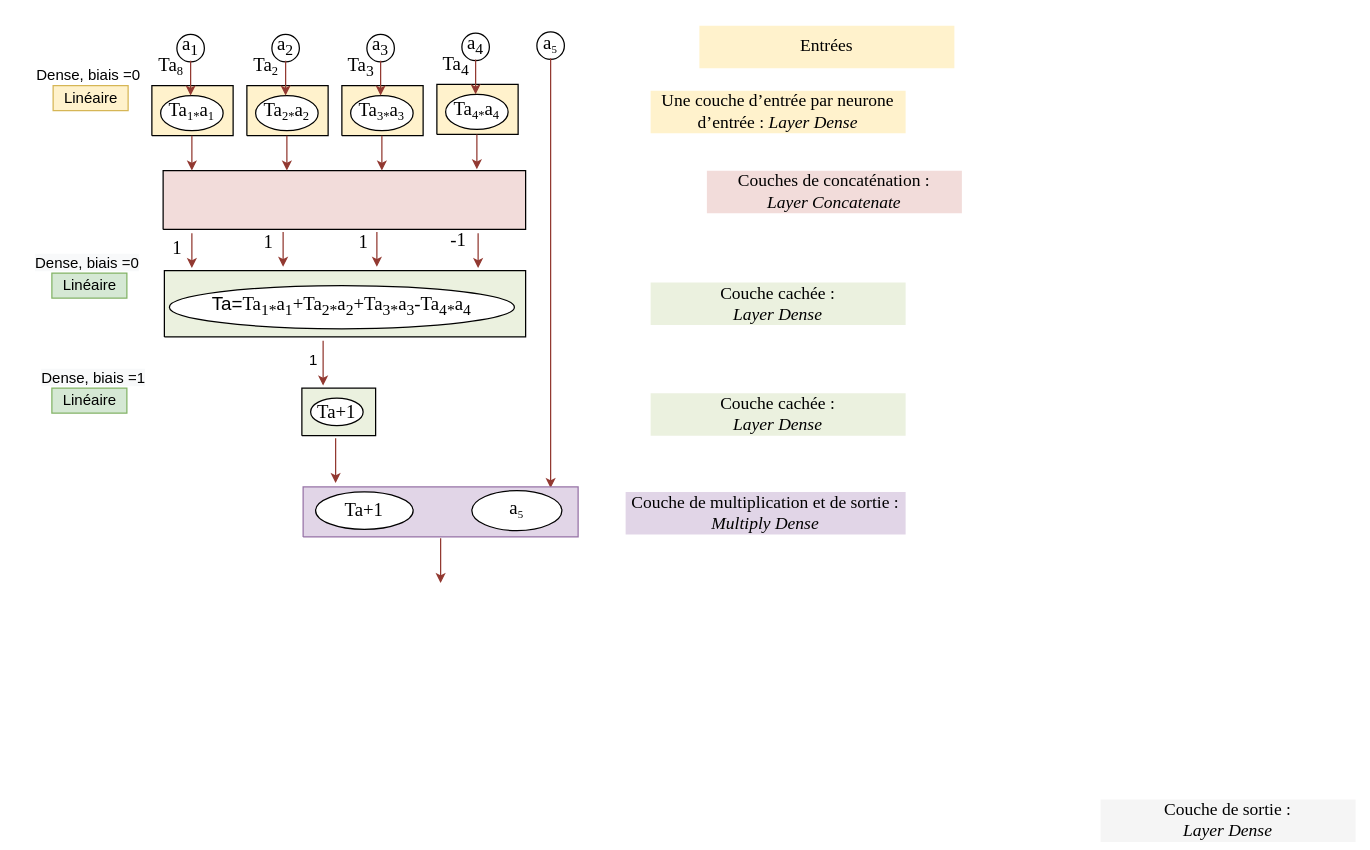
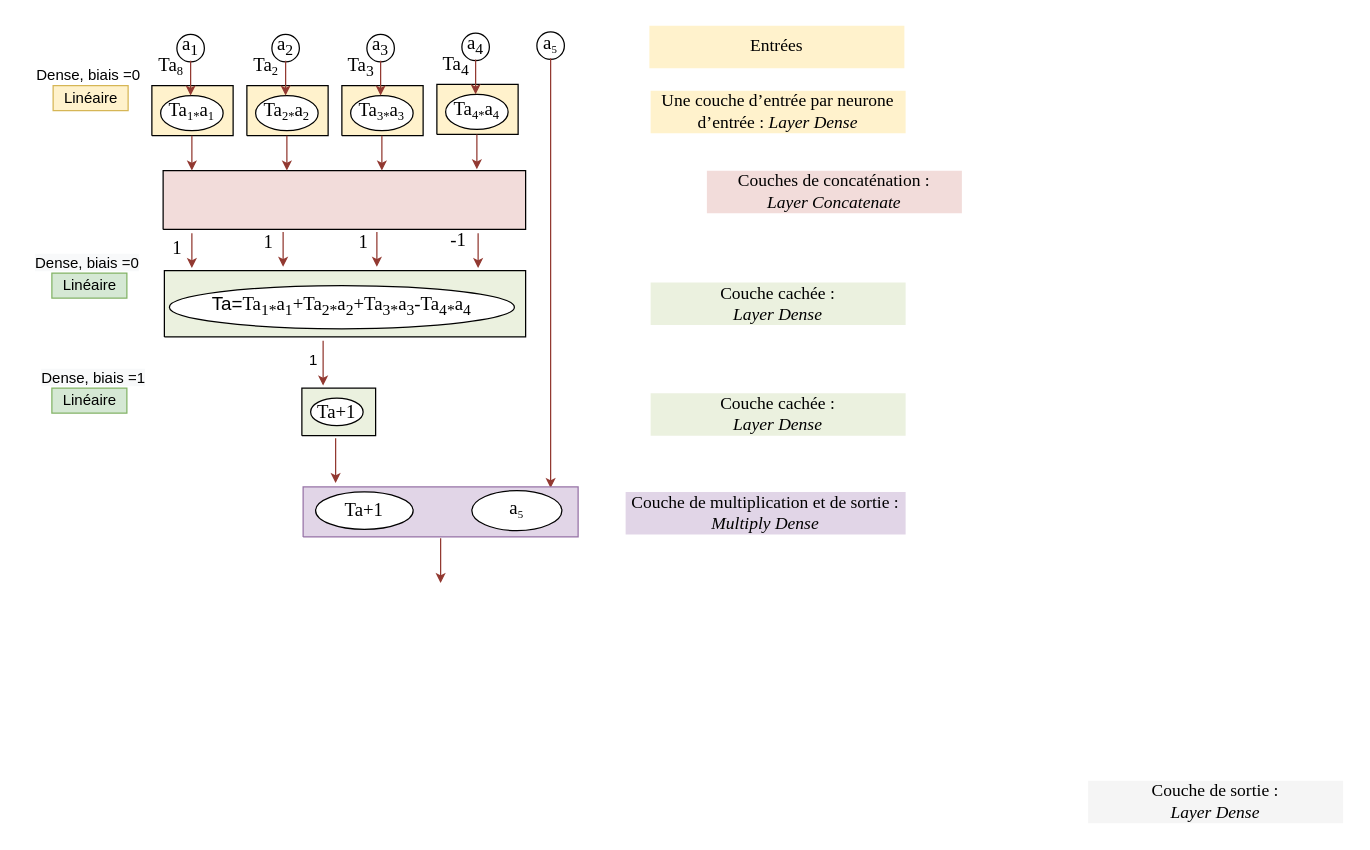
node "Entrées": moved (827, 47) -> (777, 47)
node "Couche de sortie : Layer Dense": moved (1228, 821) -> (1216, 802)
